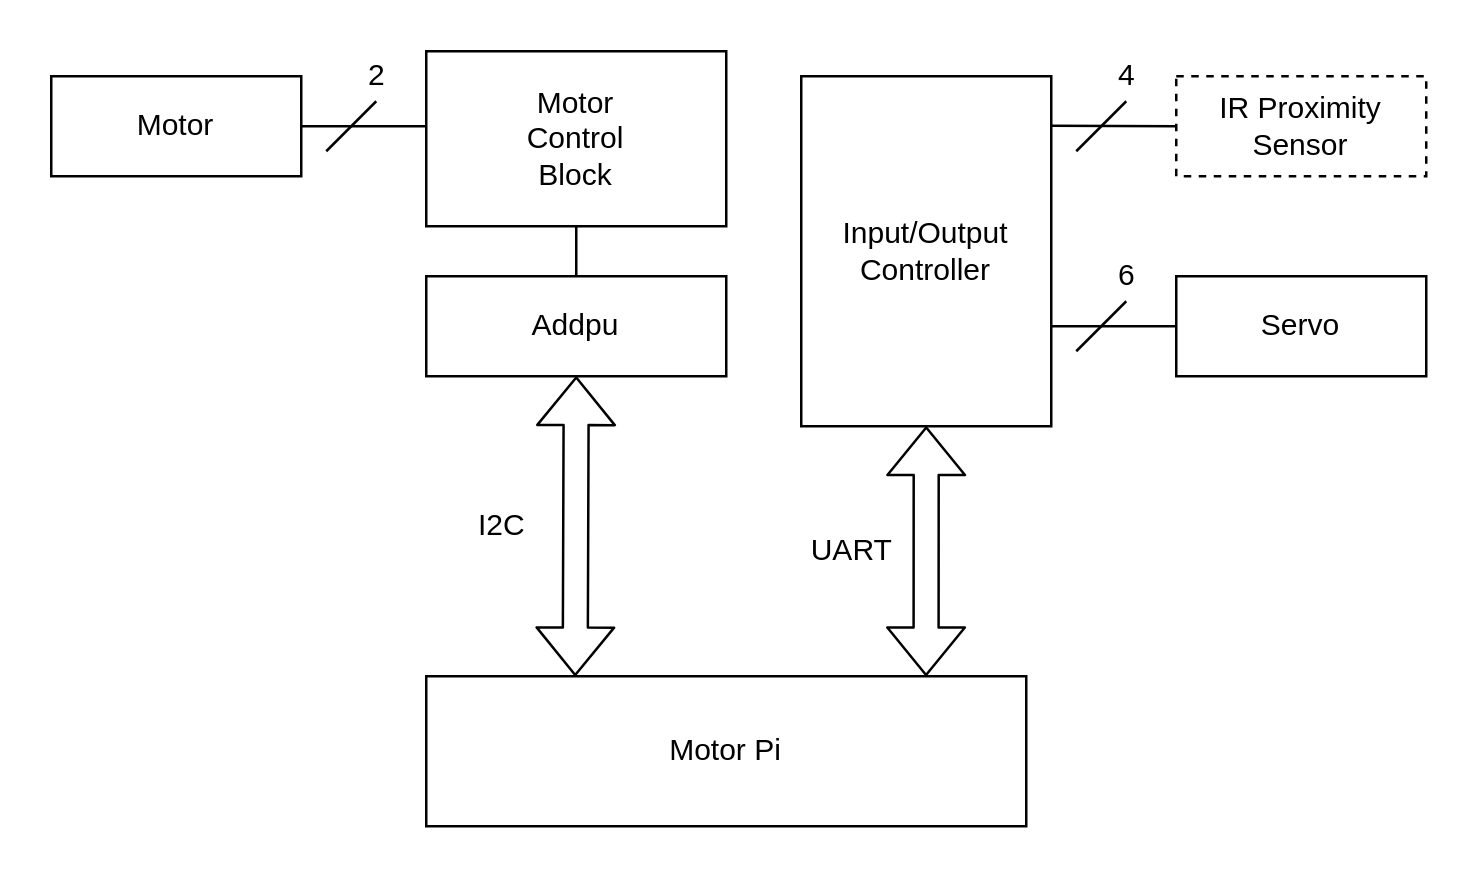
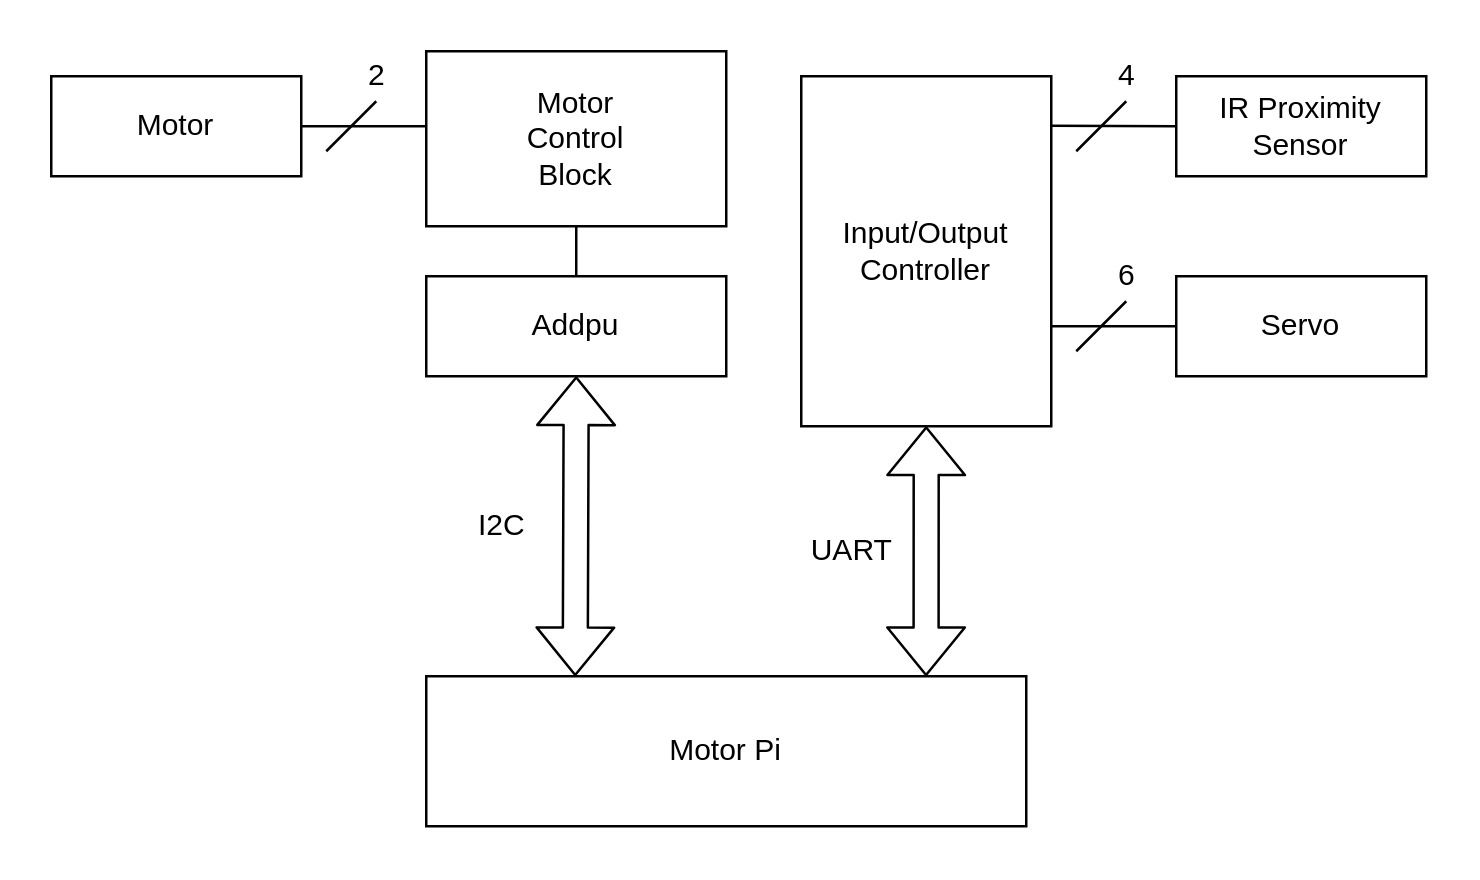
node "IR Proximity Sensor": style dashed -> solid
